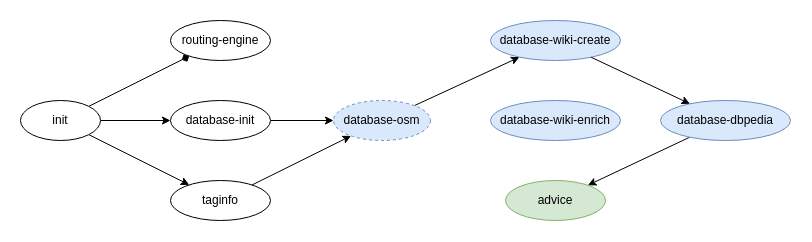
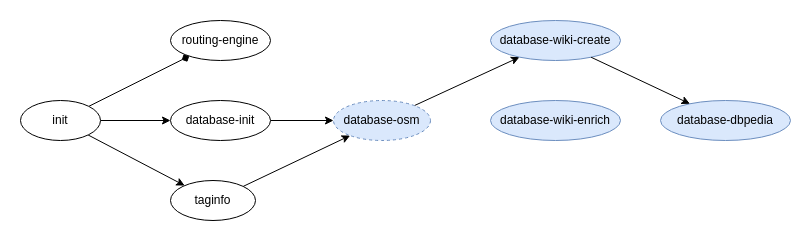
edge "database-dbpedia" -> "advice": removed
node "taginfo": size 100x40 -> 85x40
node "advice": removed
